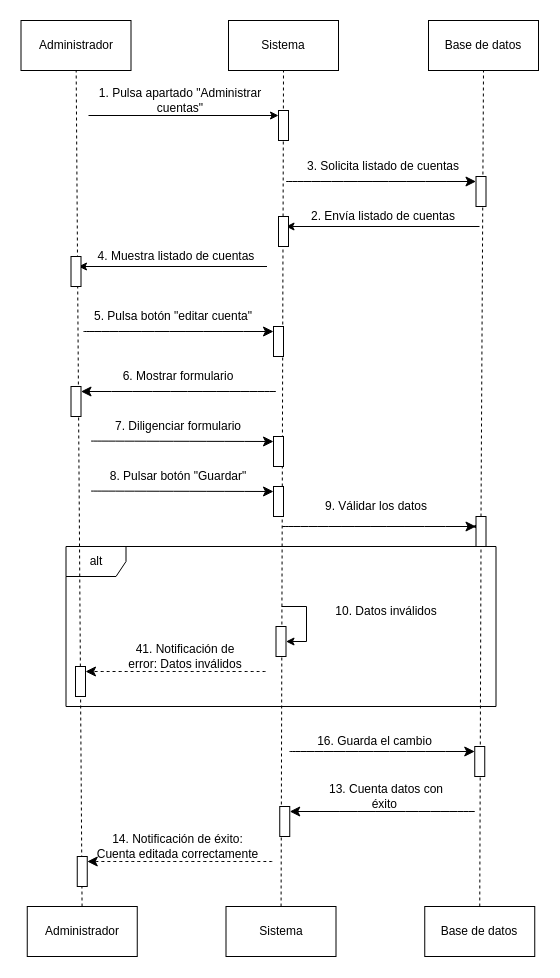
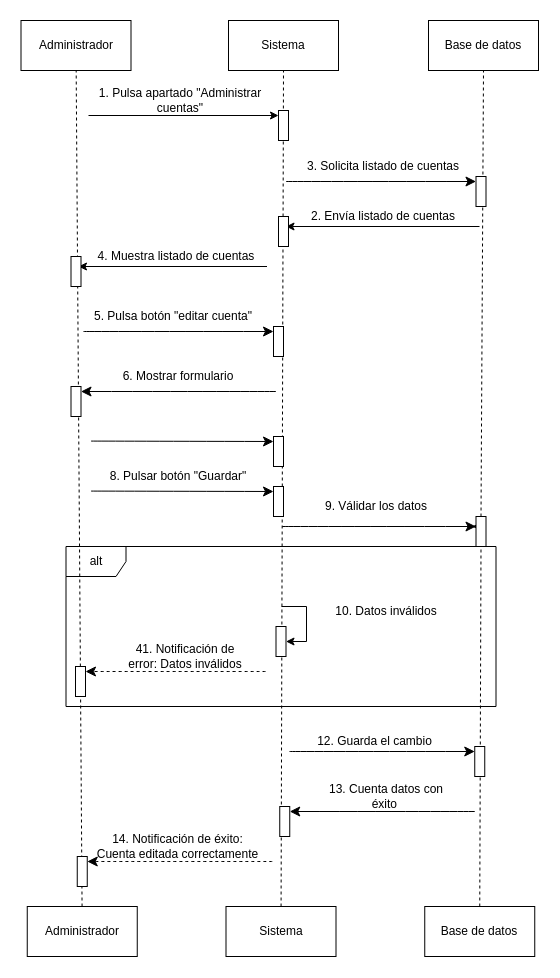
node "7. Diligenciar formulario": removed
node "16. Guarda el cambio": label "16. Guarda el cambio" -> "12. Guarda el cambio"
